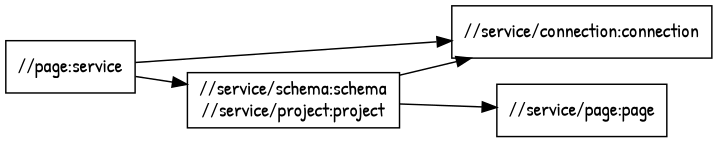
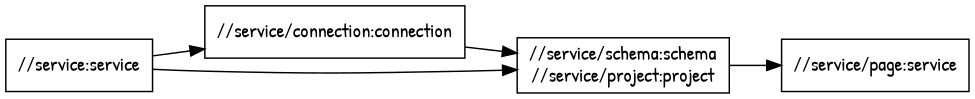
node "//page:service": label "//page:service" -> "//service:service"
edge "//service/schema:schema //service/project:project" -> "//service/connection:connection": reversed
node "//service/page:page": label "//service/page:page" -> "//service/page:service"
